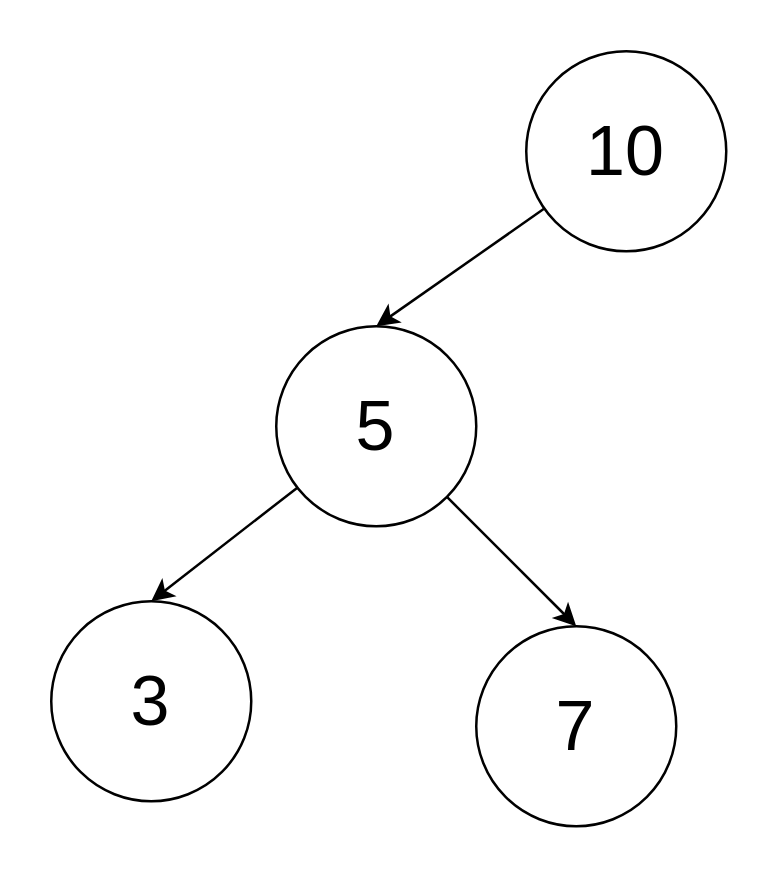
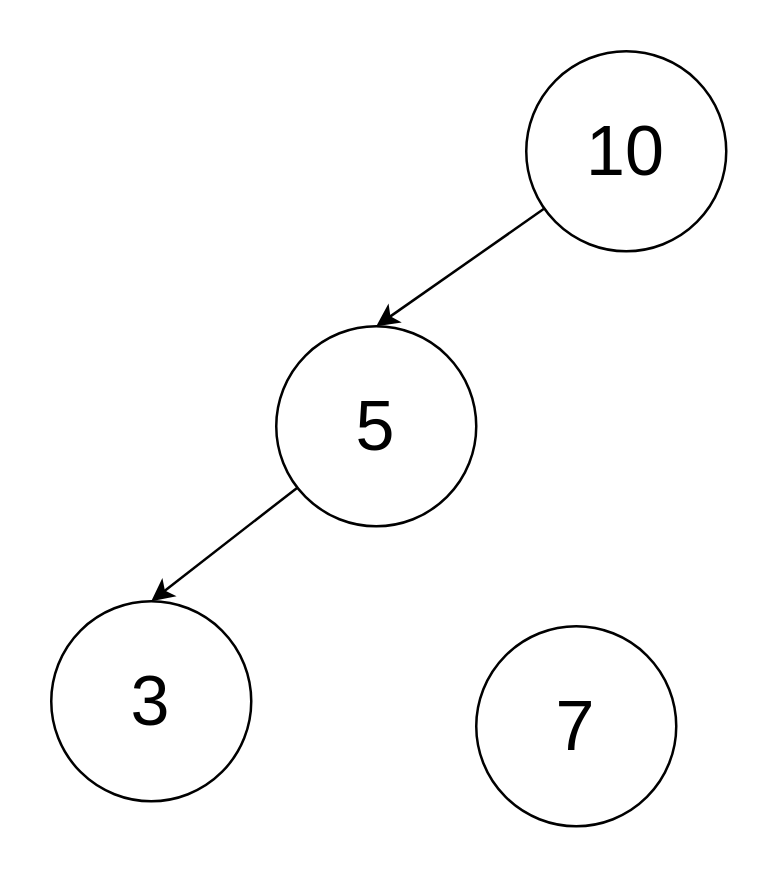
edge "5" -> "7": removed
